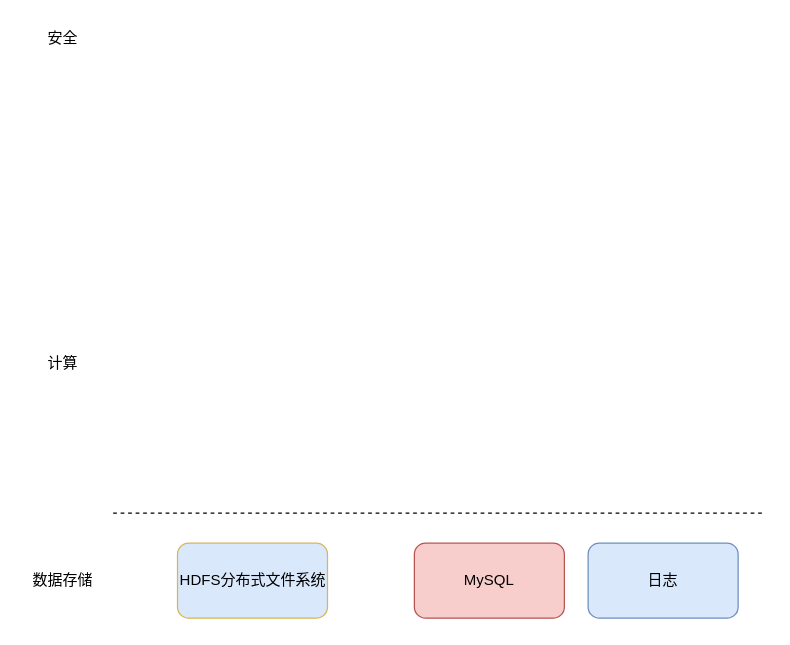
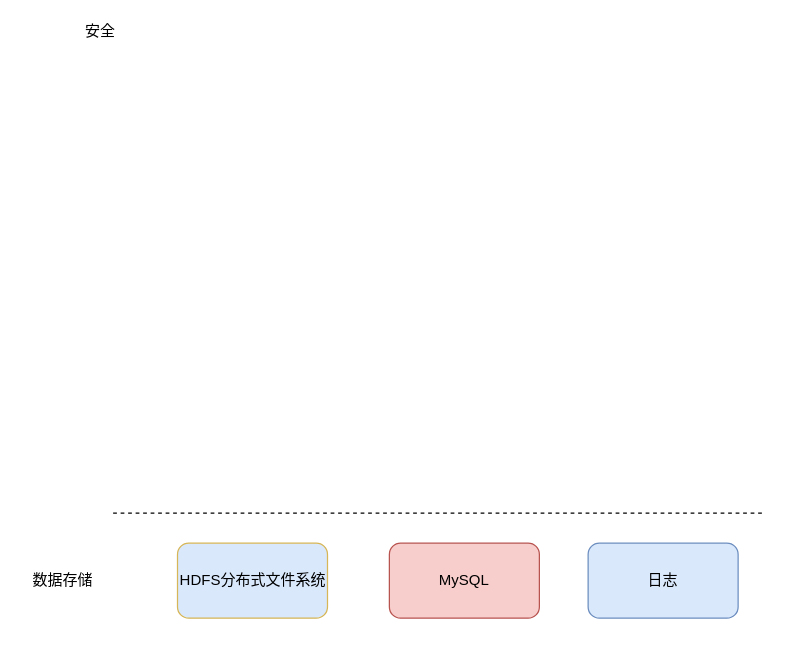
node "安全": moved (63, 38) -> (101, 32)
node "计算": removed
node "MySQL": moved (489, 581) -> (464, 581)
